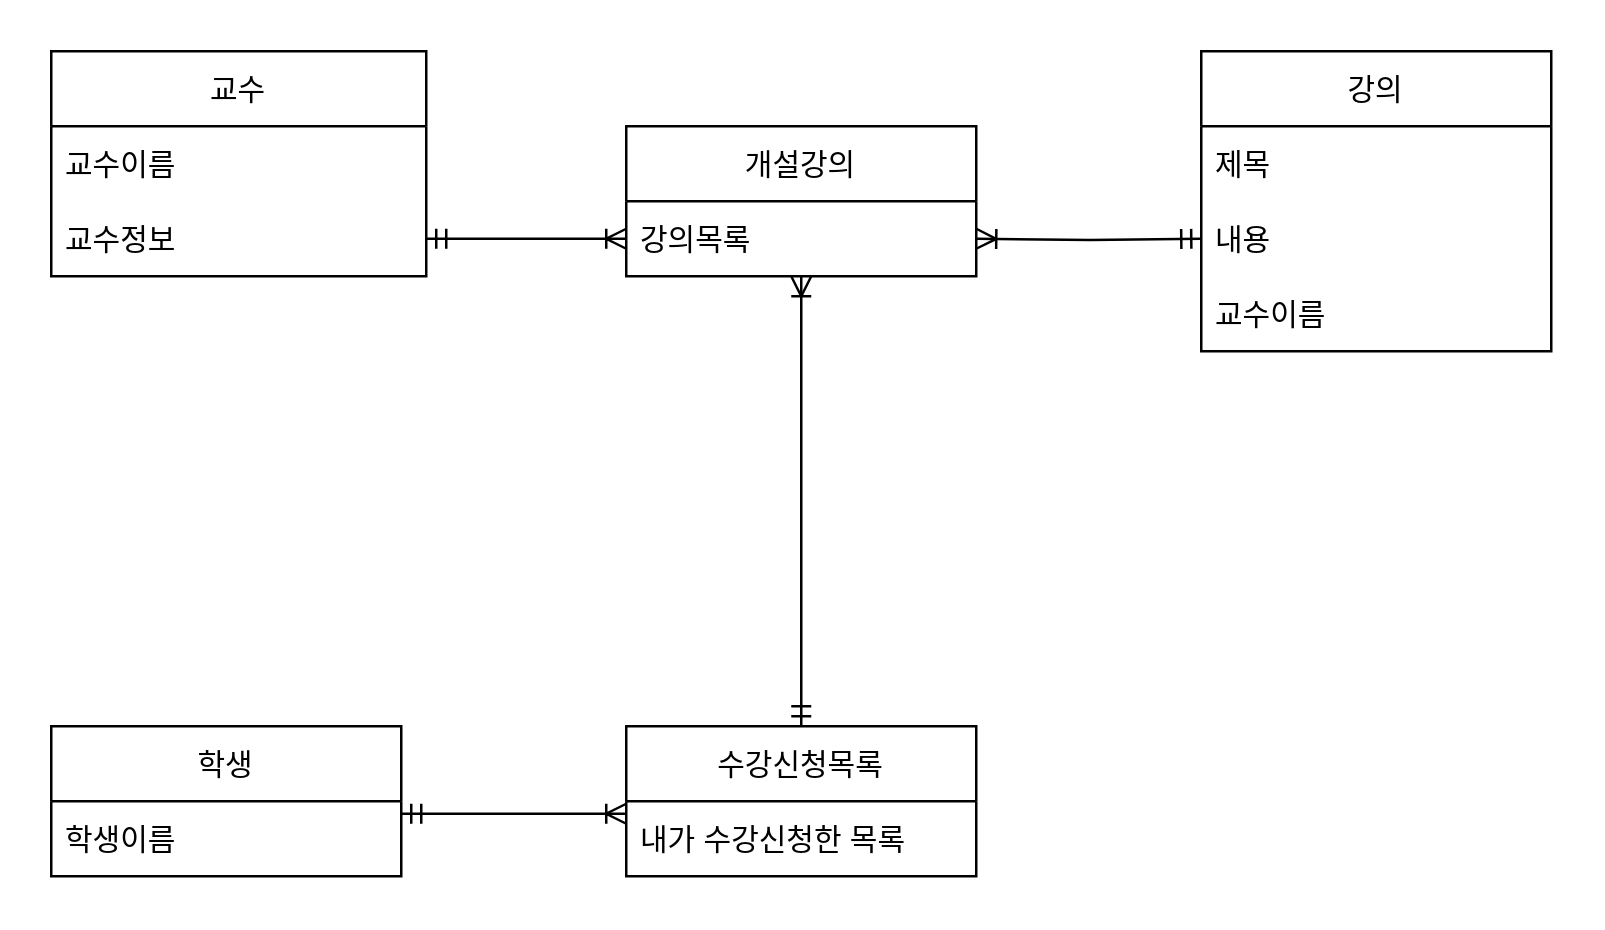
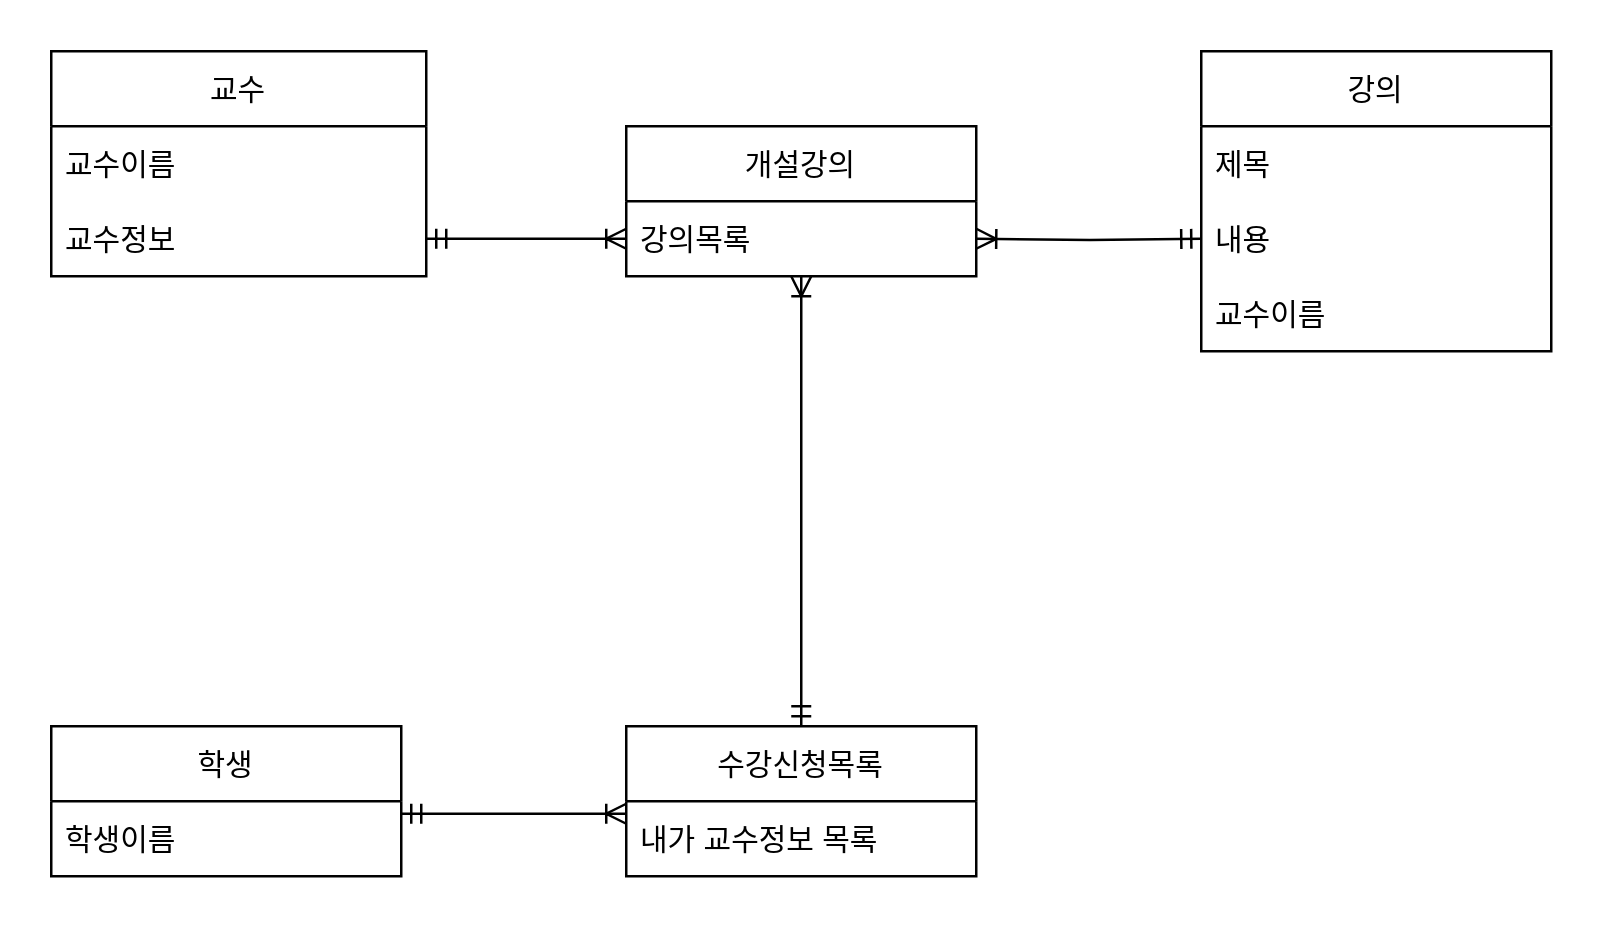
node "내가 수강신청한 목록": label "내가 수강신청한 목록" -> "내가 교수정보 목록"
